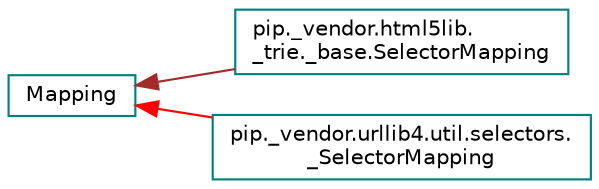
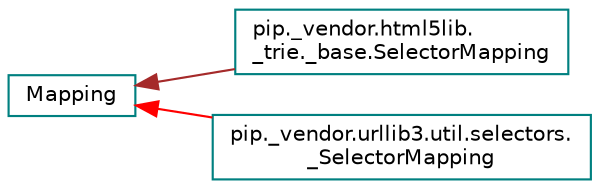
node "pip._vendor.urllib4.util.selectors. _SelectorMapping": label "pip._vendor.urllib4.util.selectors. _SelectorMapping" -> "pip._vendor.urllib3.util.selectors. _SelectorMapping"
